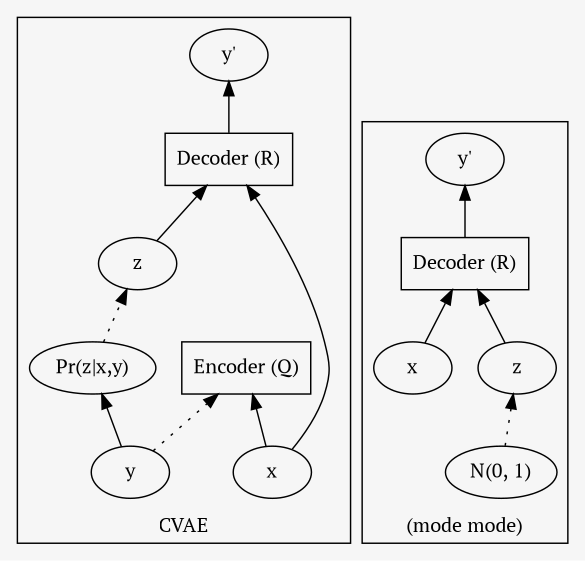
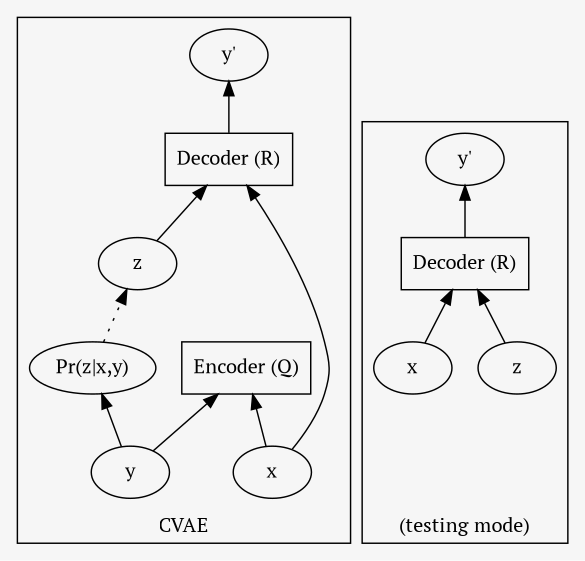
edge "y" -> "Encoder (Q)": style dotted -> solid
node "N(0, 1)": removed
cluster "(mode mode)": label "(mode mode)" -> "(testing mode)"
